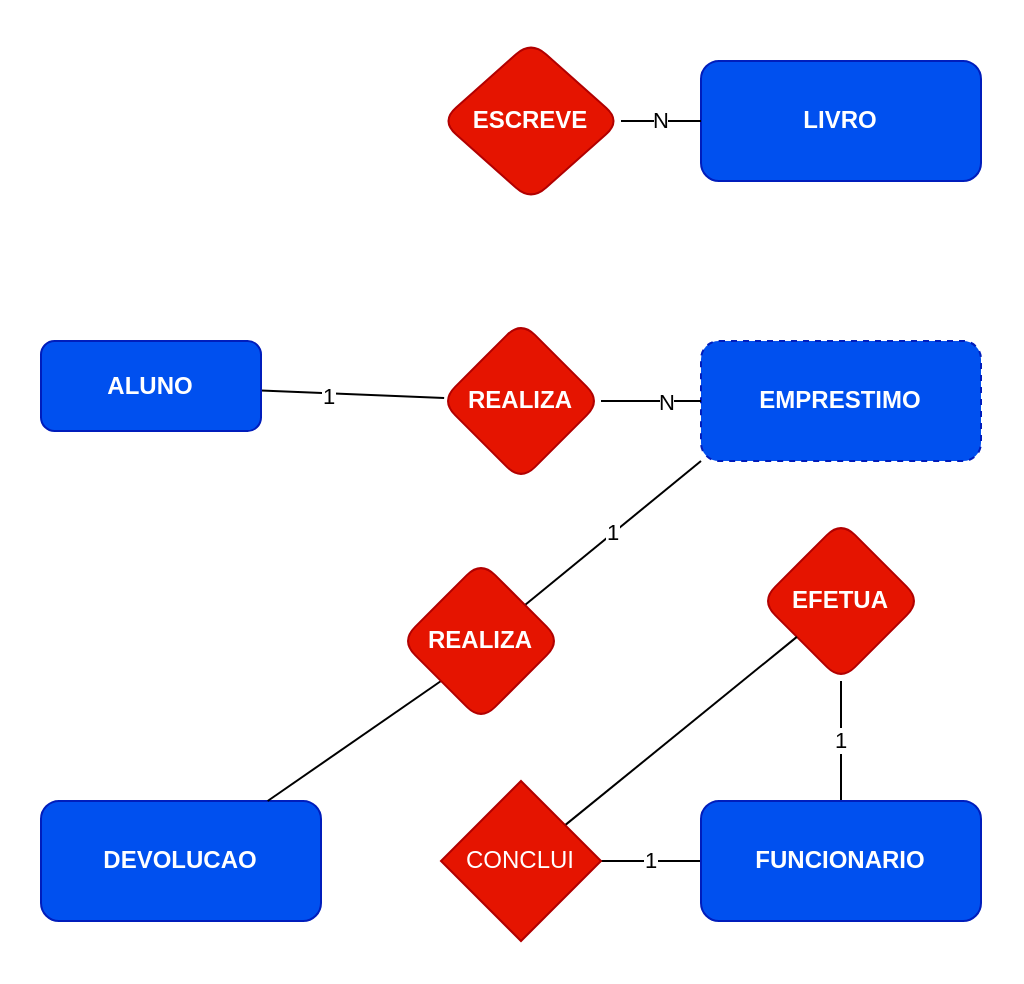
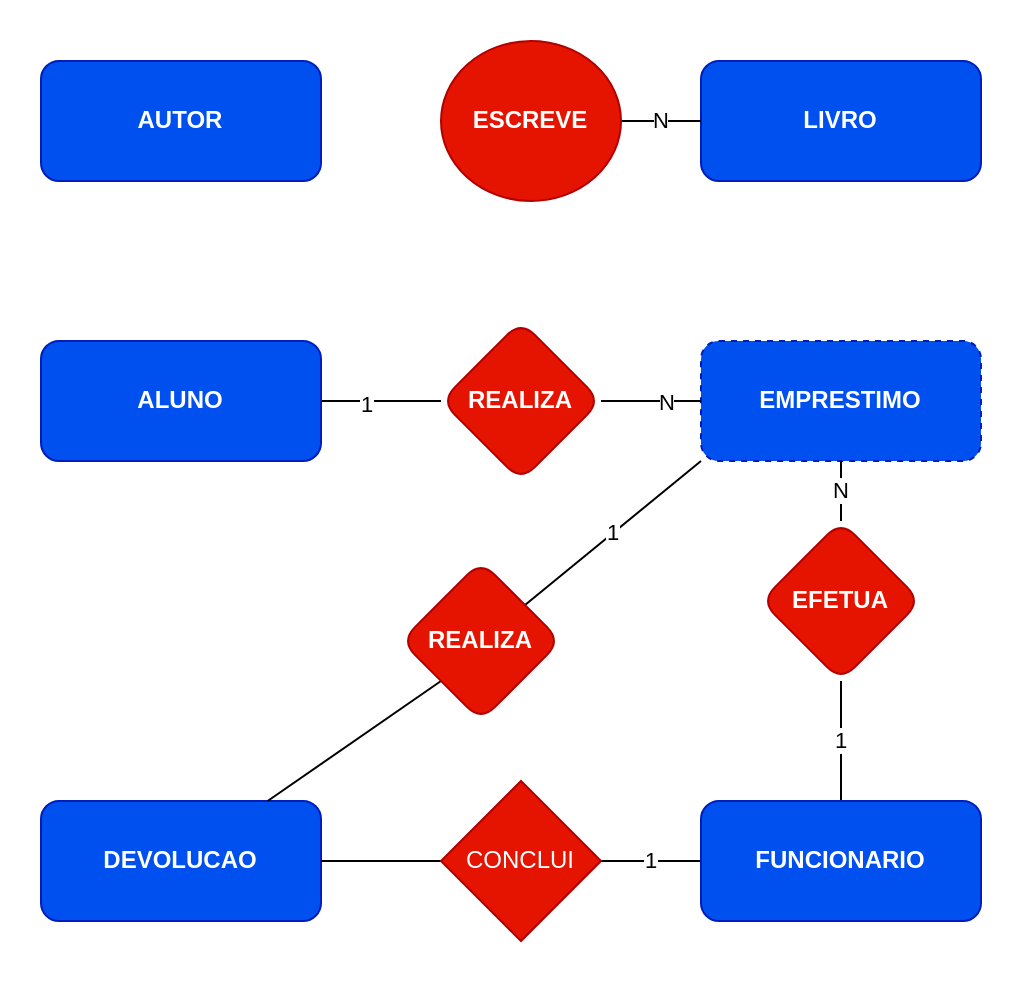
node "AUTOR": added
node "ESCREVE": shape diamond -> ellipse
node "ALUNO": size 220x90 -> 280x120
edge "EMPRESTIMO" -- "EFETUA": added, label "N"
edge "EFETUA" -- "CONCLUI": now "DEVOLUCAO" -- "CONCLUI"
